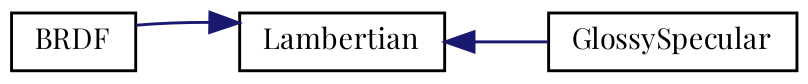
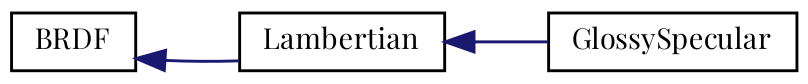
edge "BRDF" -> "Lambertian": reversed
